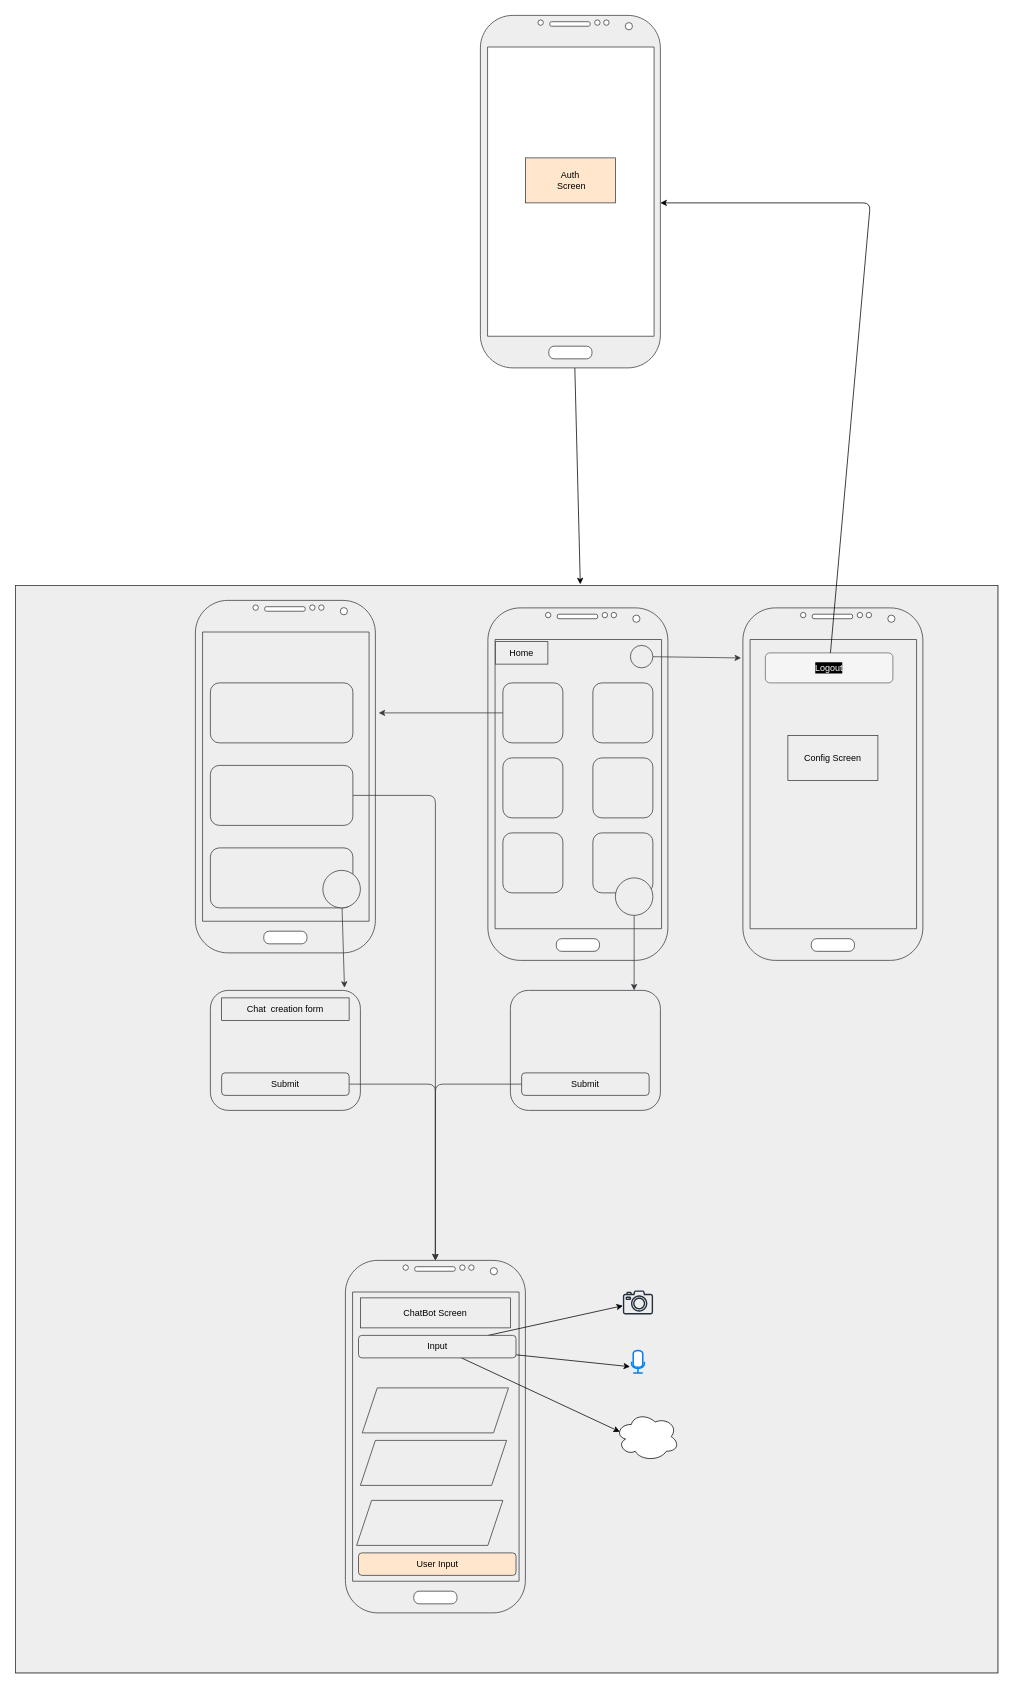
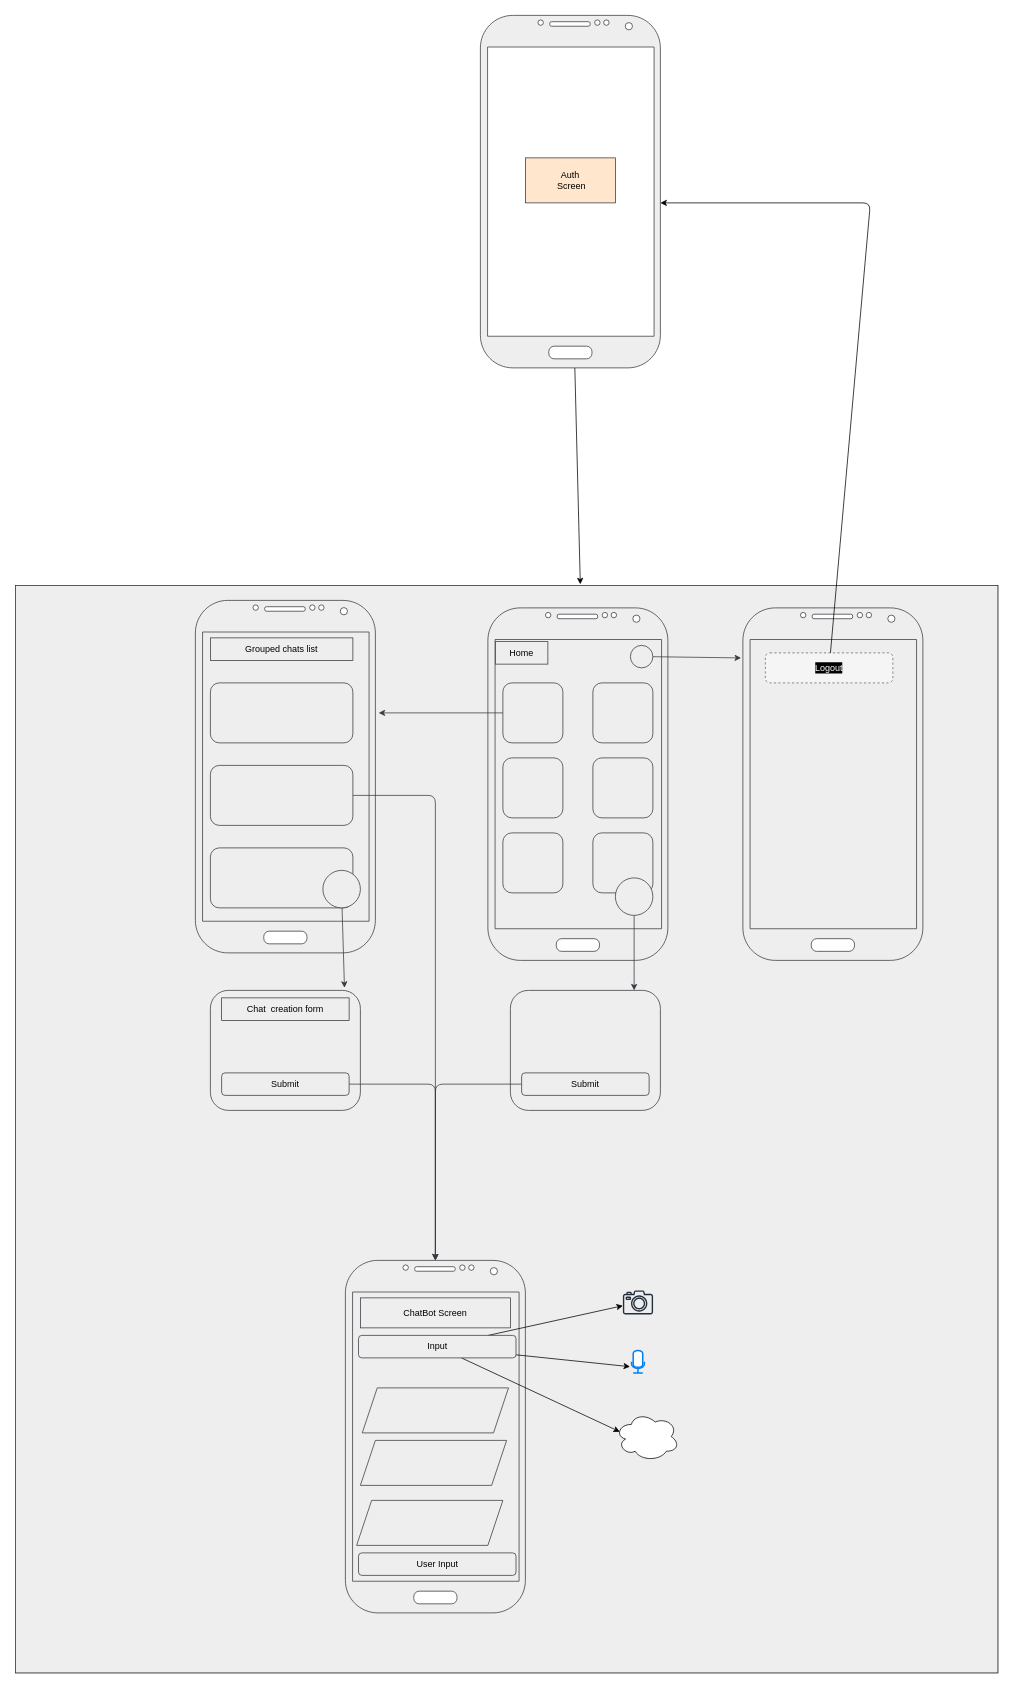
node "Grouped chats list": added
node "Logout": style solid -> dashed
node "Config Screen": removed
node "User Input": fillcolor #ffe6cc -> #eeeeee
